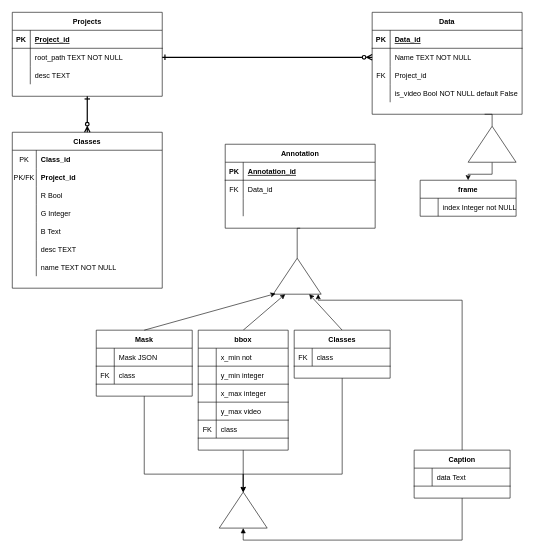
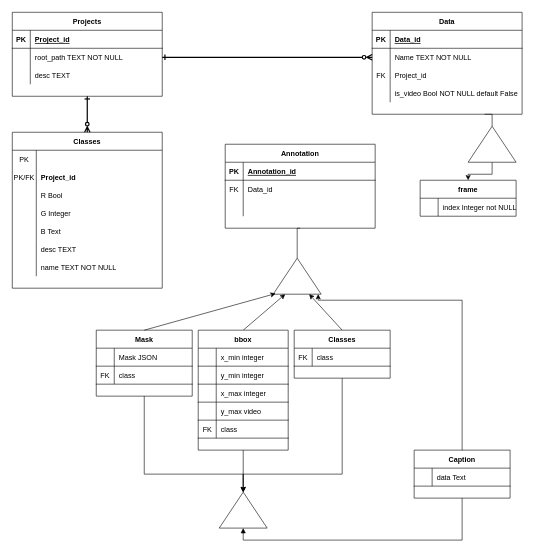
node "Class_id": removed
node "x_min not": label "x_min not" -> "x_min integer"
